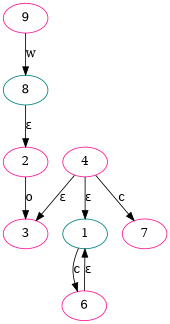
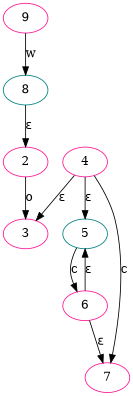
node "1": label "1" -> "5"
edge "6" -> "7": added, label "ε"
